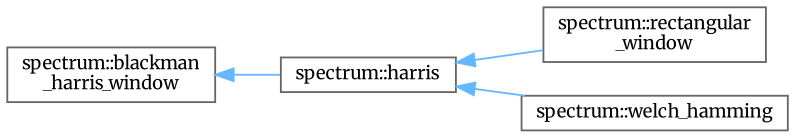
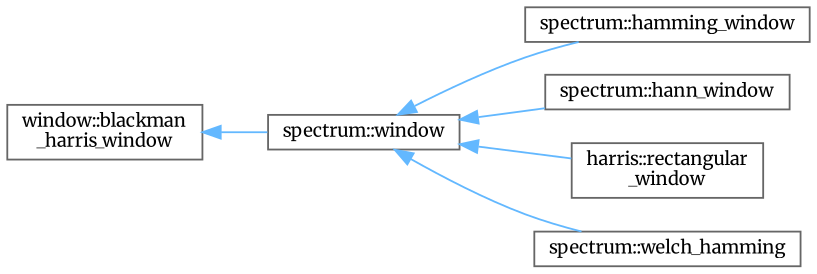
node "spectrum::hamming_window": added
node "spectrum::rectangular _window": label "spectrum::rectangular _window" -> "harris::rectangular _window"
node "spectrum::blackman _harris_window": label "spectrum::blackman _harris_window" -> "window::blackman _harris_window"
node "spectrum::harris": label "spectrum::harris" -> "spectrum::window"
node "spectrum::hann_window": added
